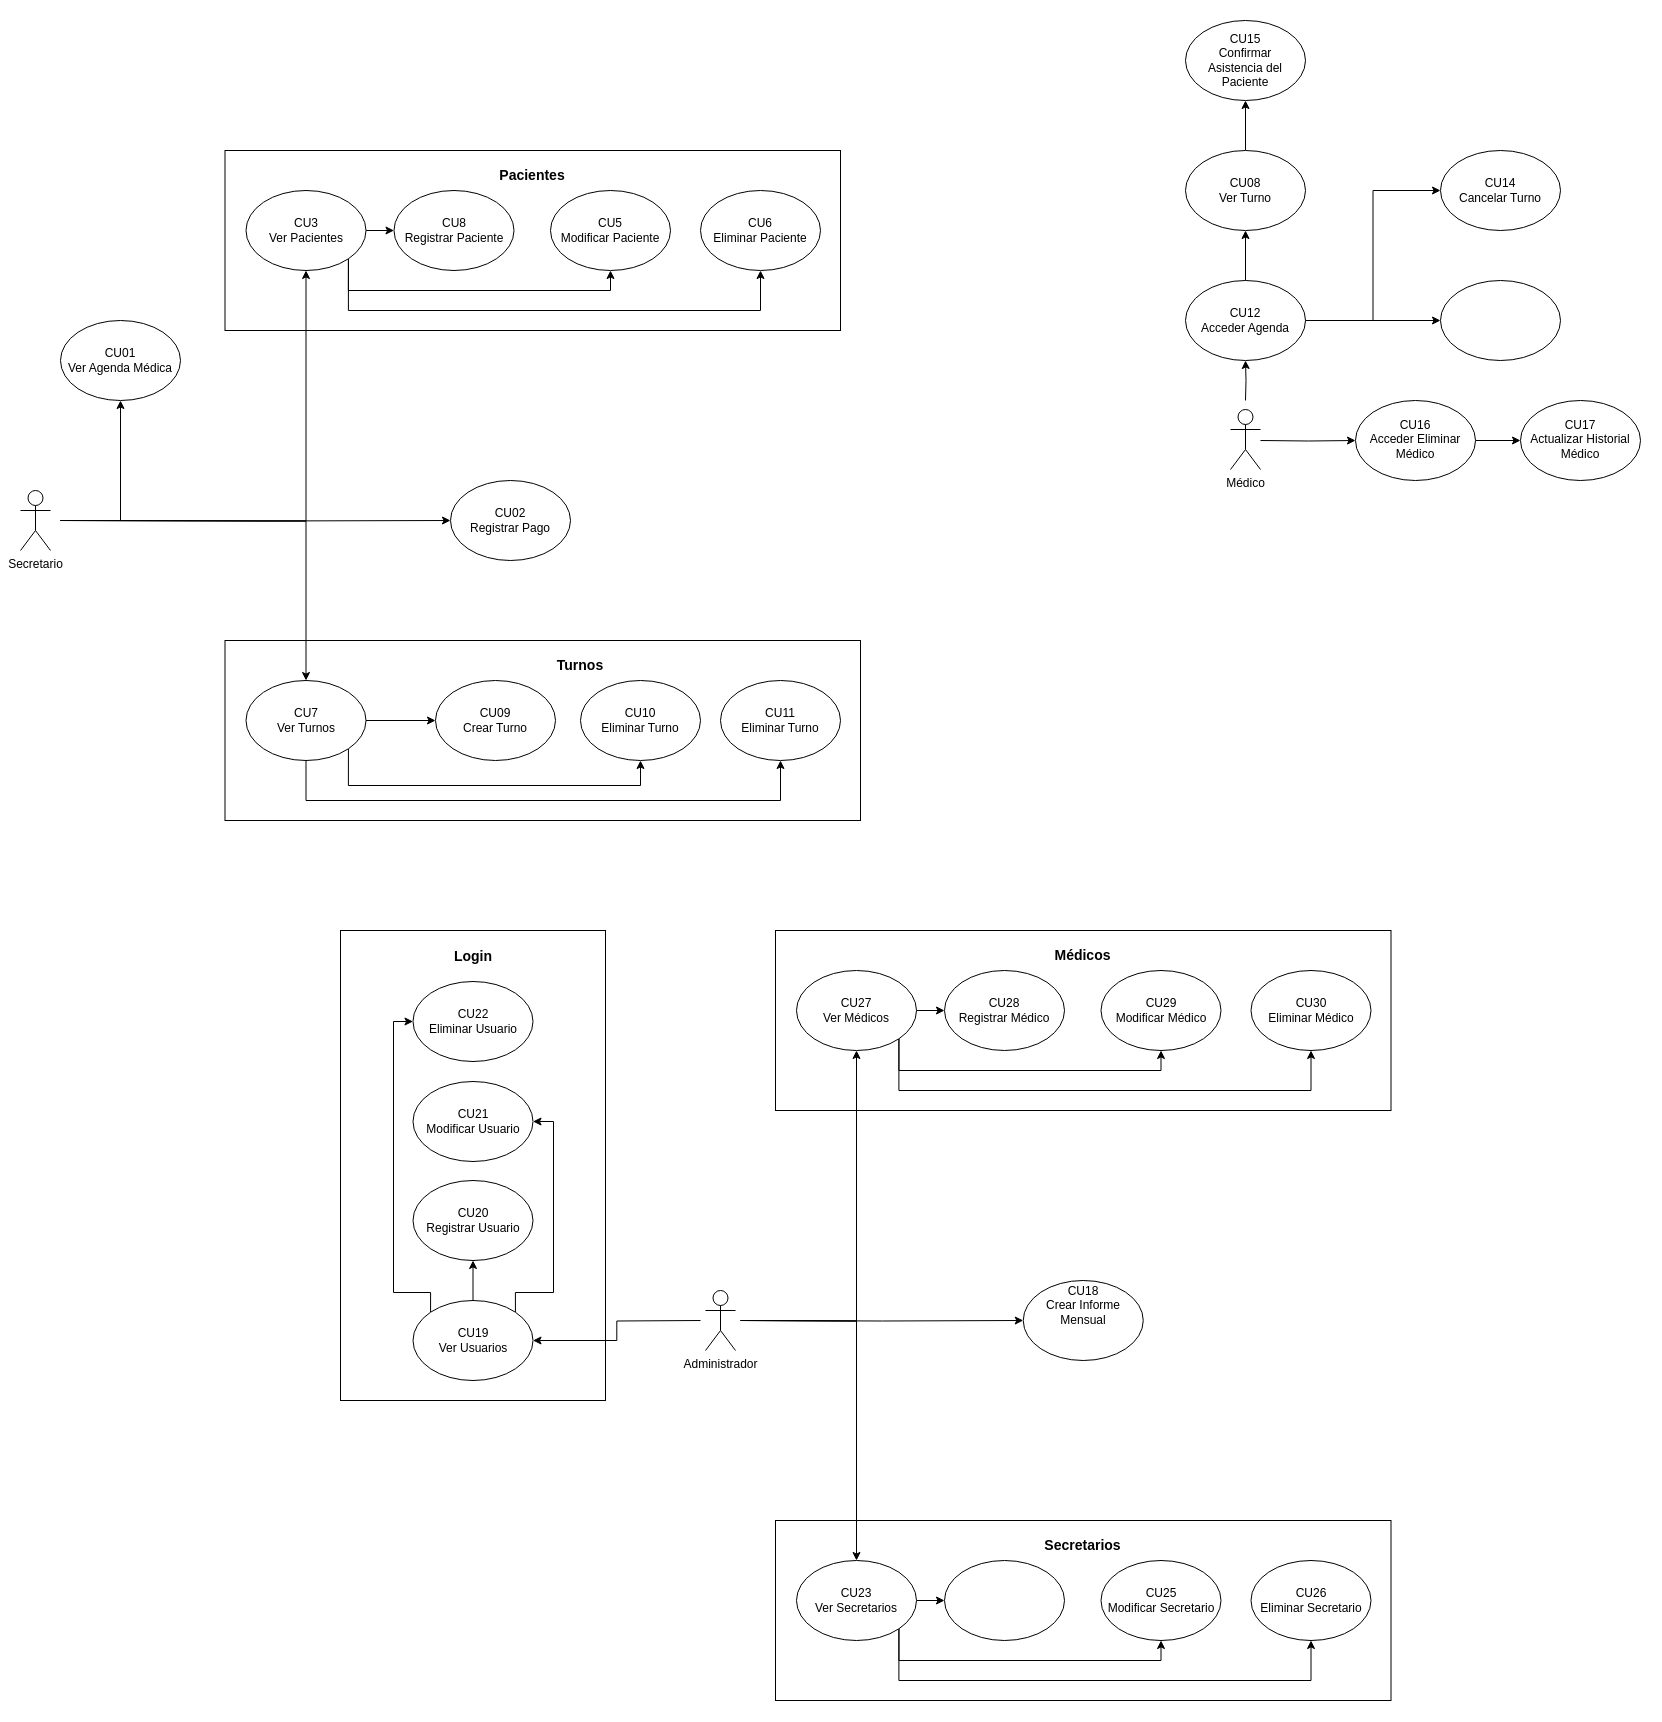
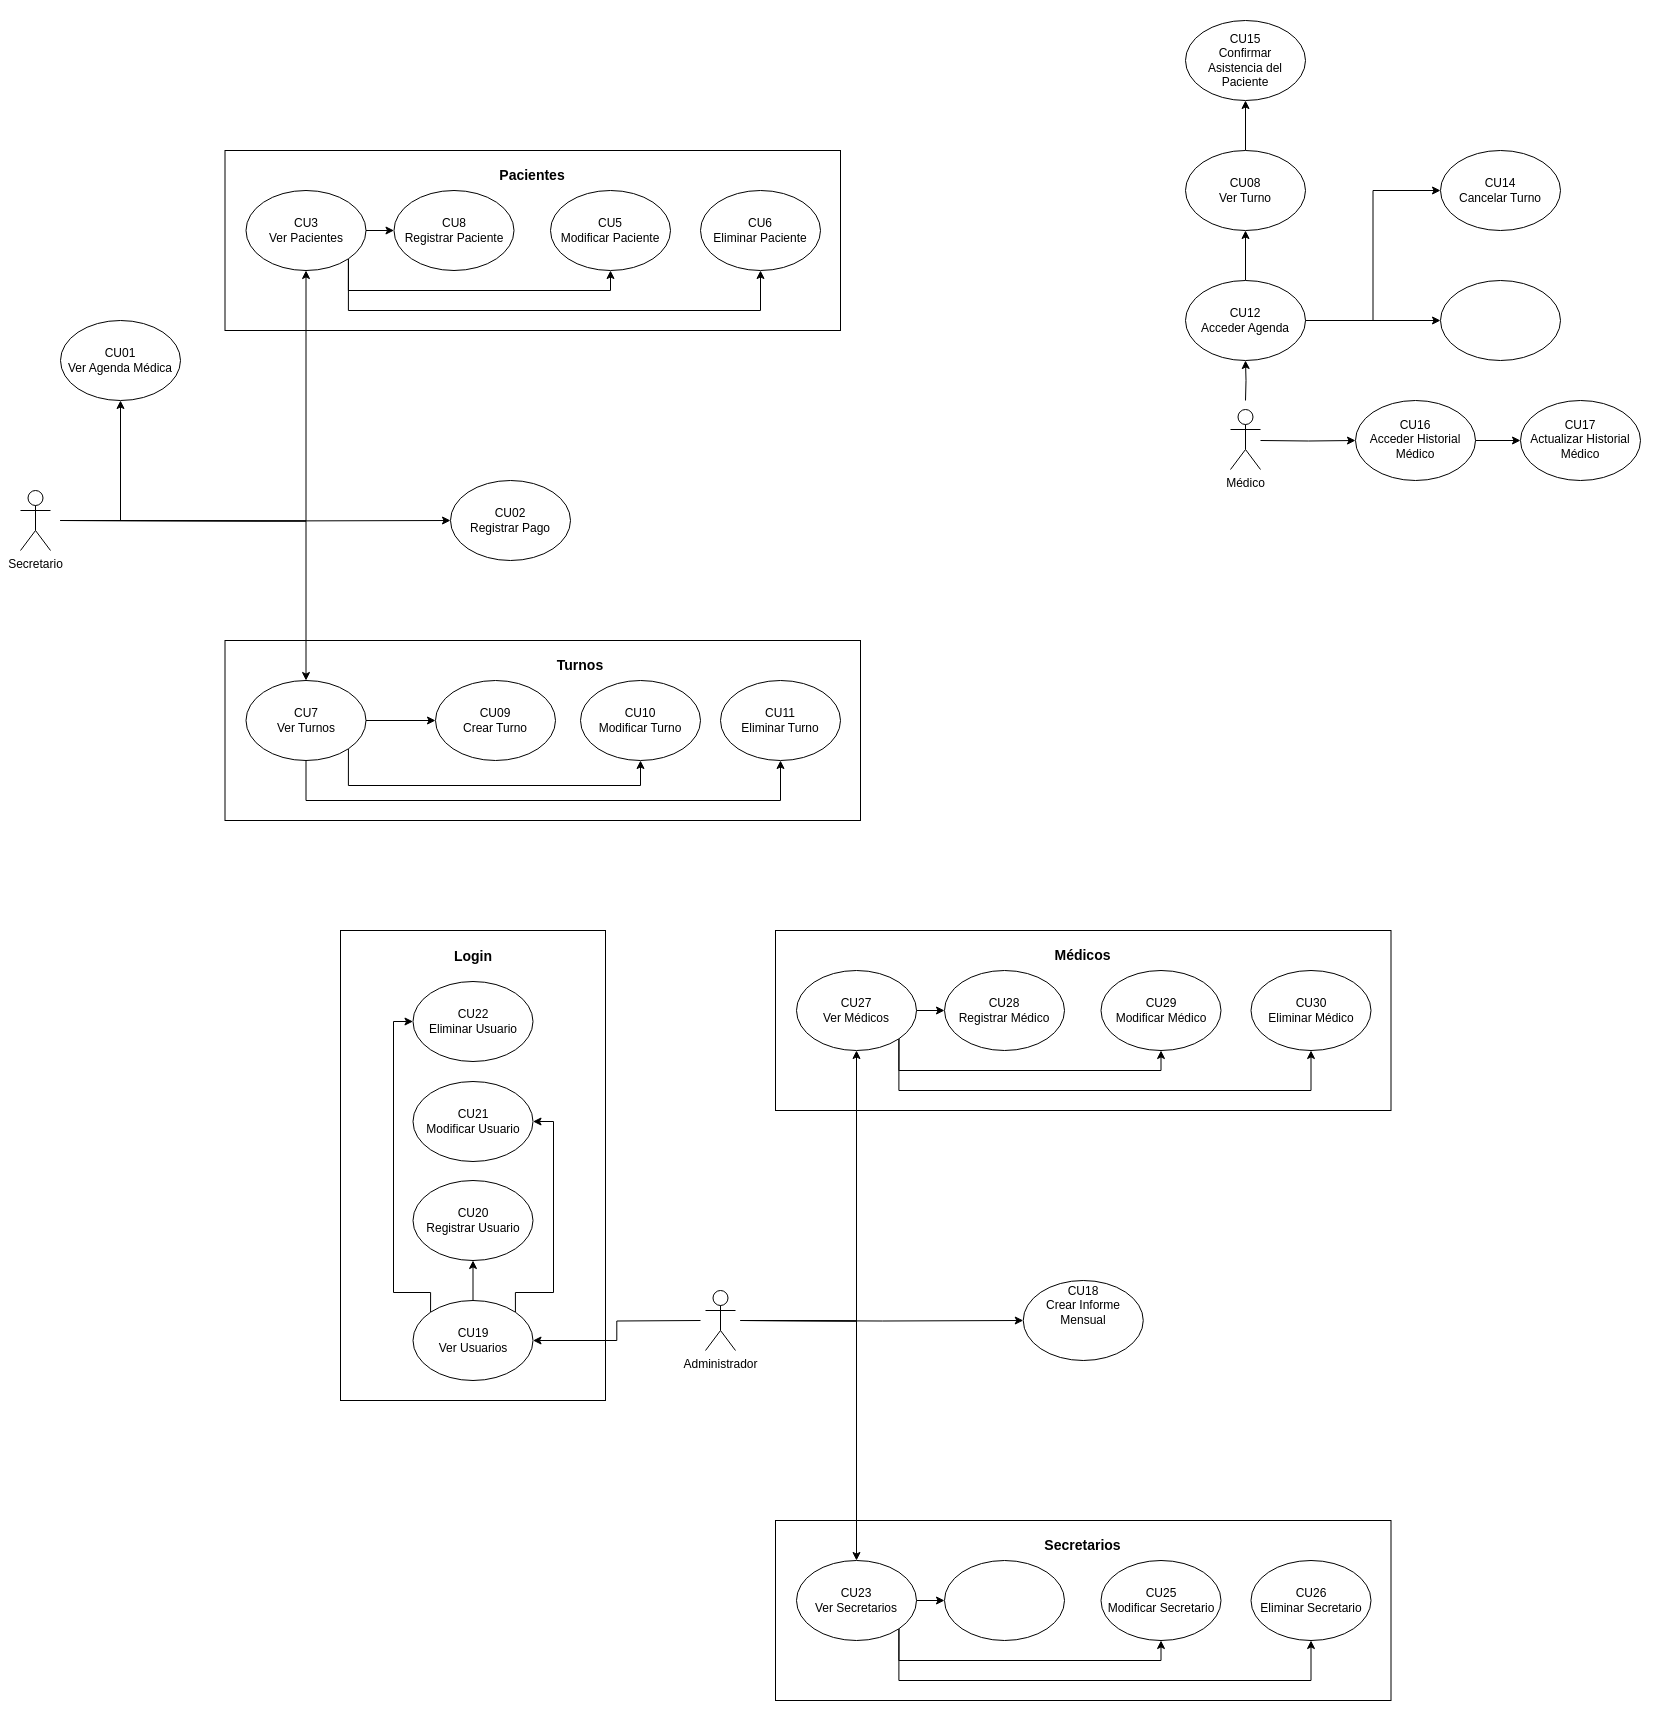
node "CU16 Acceder Eliminar Médico": label "CU16 Acceder Eliminar Médico" -> "CU16 Acceder Historial Médico"
node "CU10 Eliminar Turno": label "CU10 Eliminar Turno" -> "CU10 Modificar Turno"
